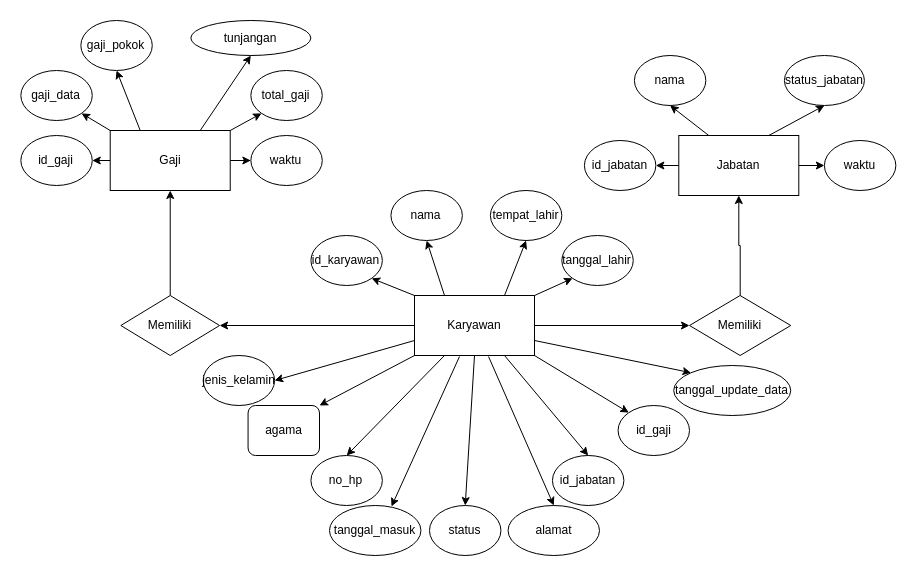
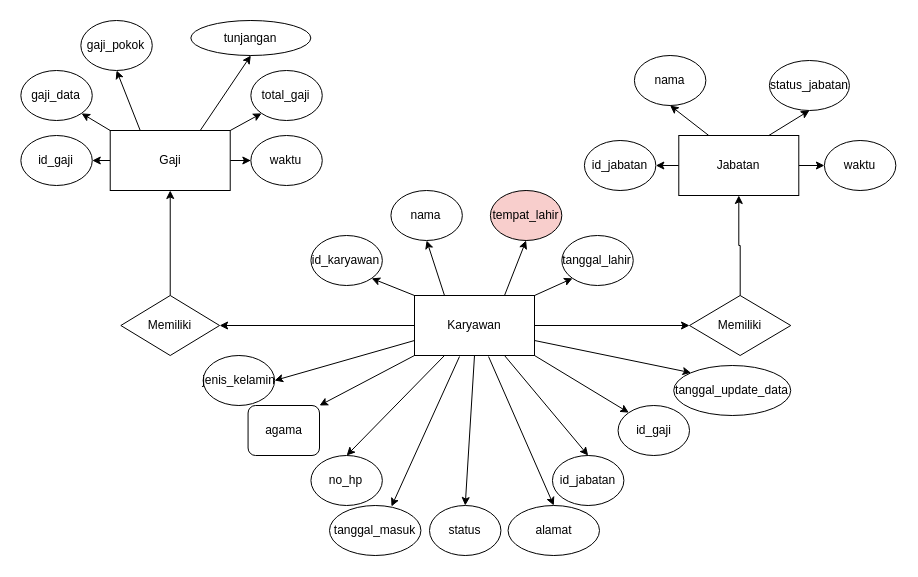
node "status_jabatan": moved (824, 81) -> (809, 86)
node "tempat_lahir": fillcolor #ffffff -> #f8cecc
